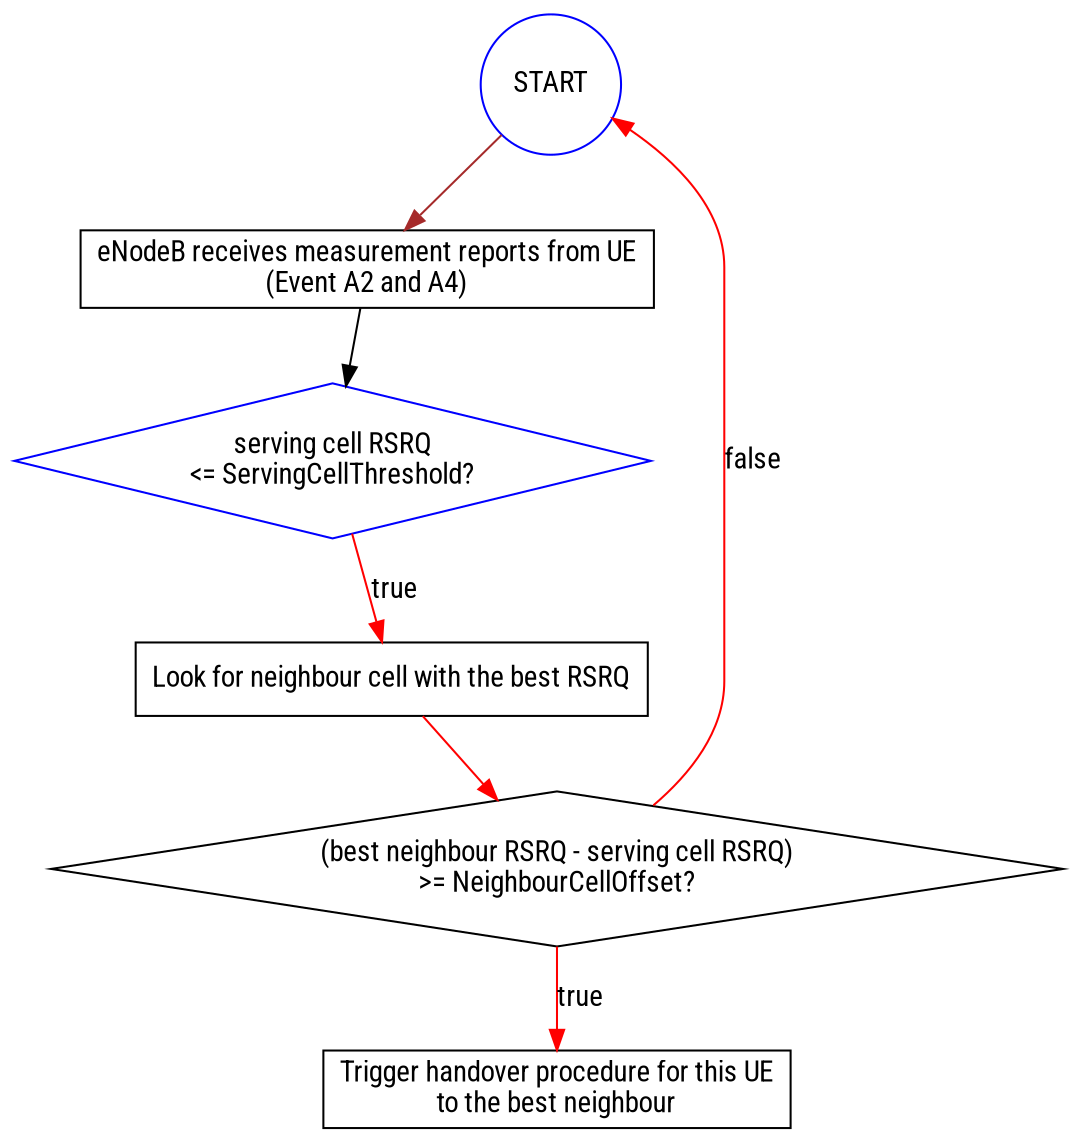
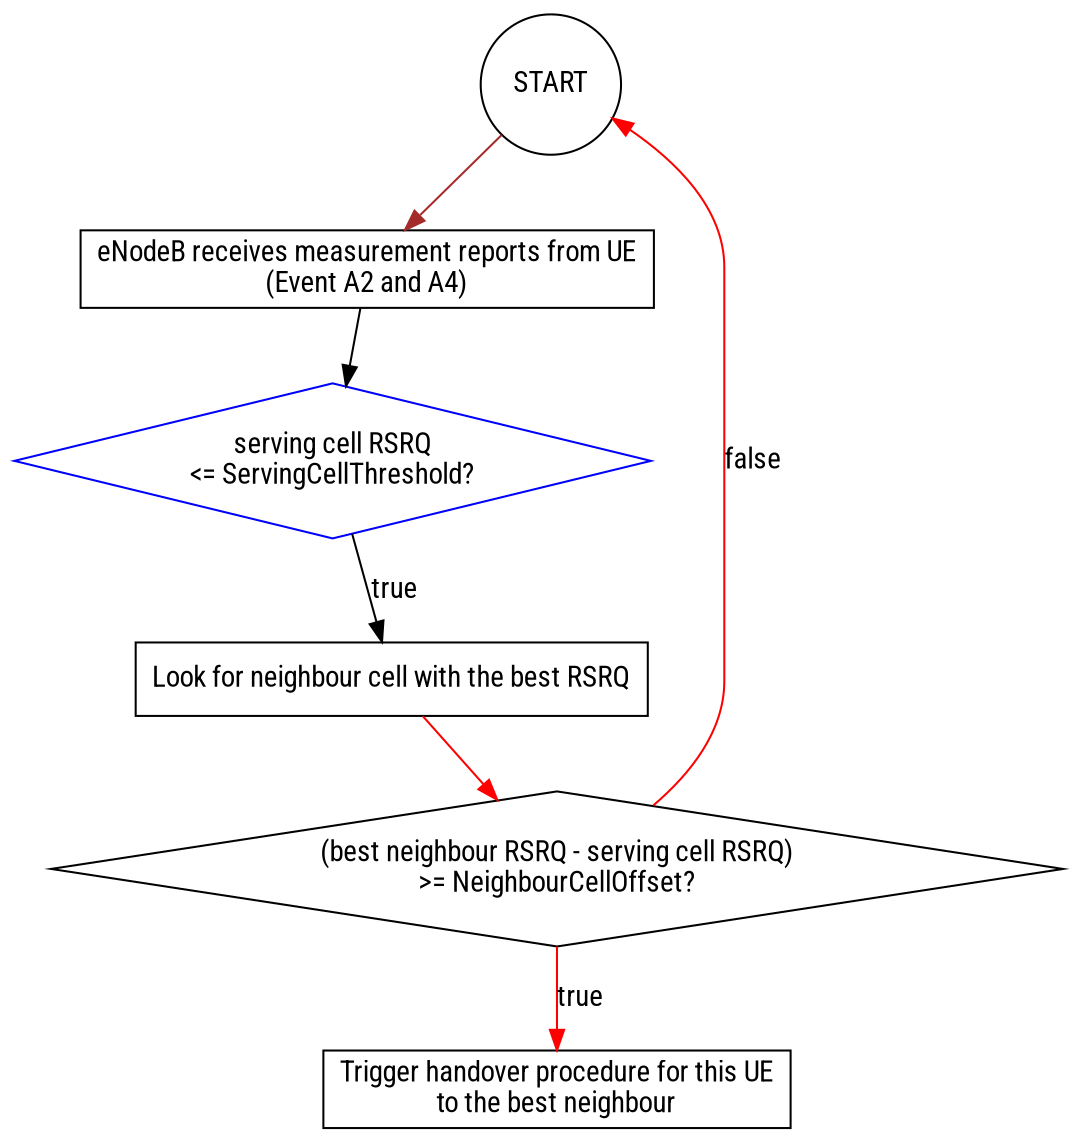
node "START": color blue -> black
edge "serving cell RSRQ <= ServingCellThreshold?" -> "Look for neighbour cell with the best RSRQ": color red -> black
